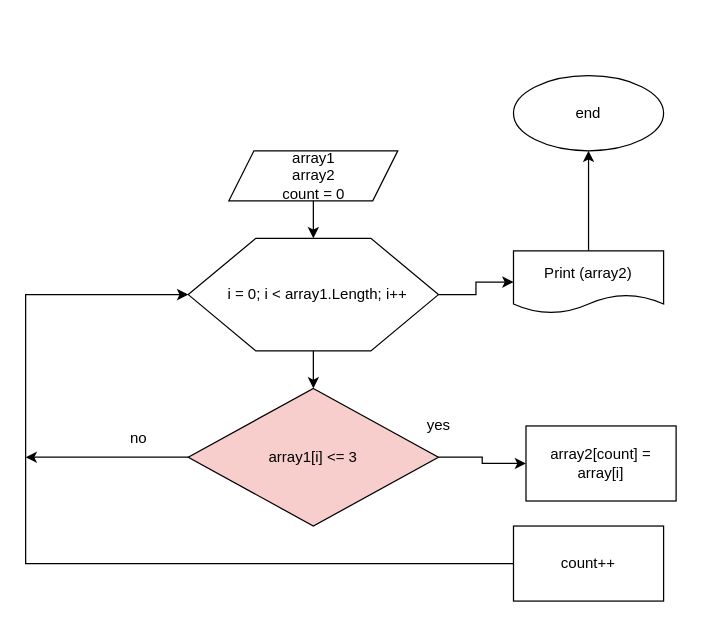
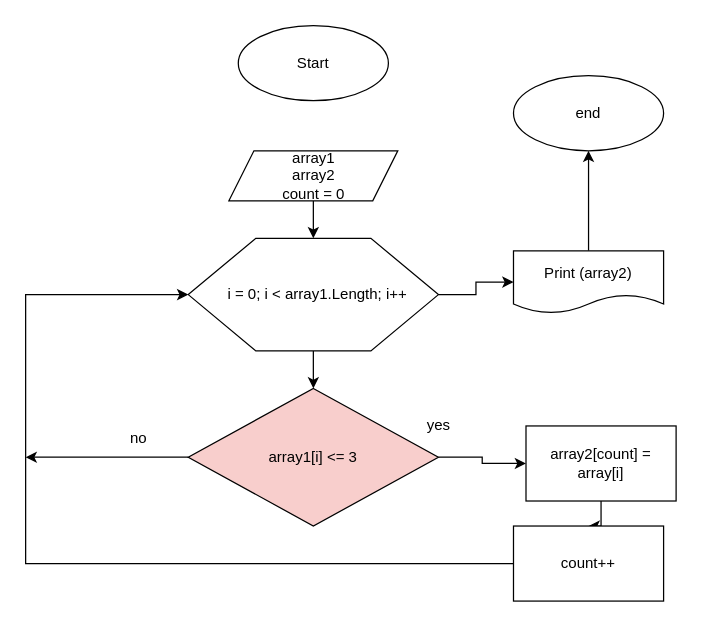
node "Start": added
edge "array2[count] = array[i]" -> "count++": added
